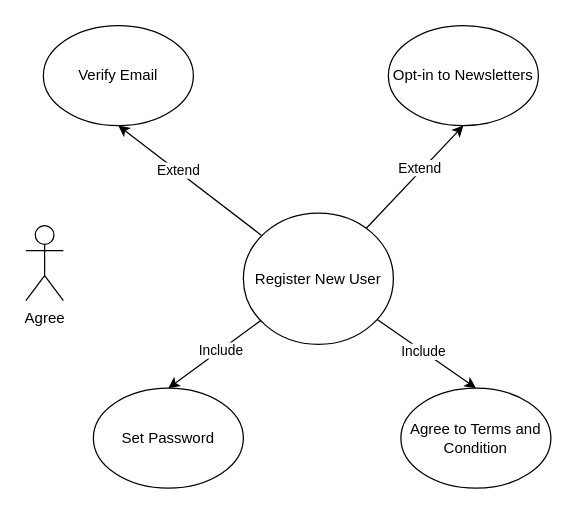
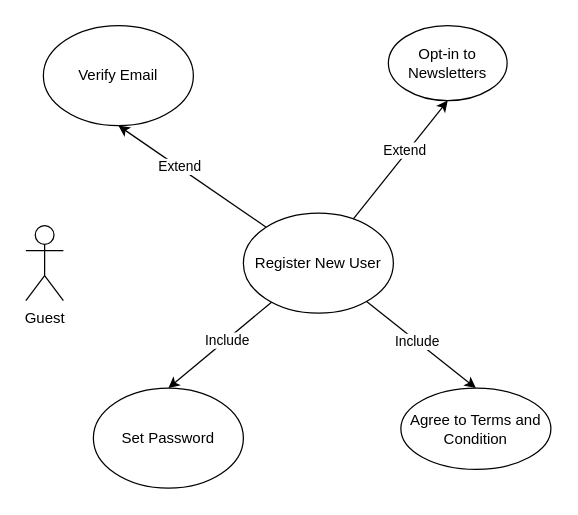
node "Opt-in to Newsletters": size 150x100 -> 119x75
node "Register New User": size 150x131 -> 150x100
node "Agree": label "Agree" -> "Guest"
node "Agree to Terms and Condition": size 150x100 -> 150x81
